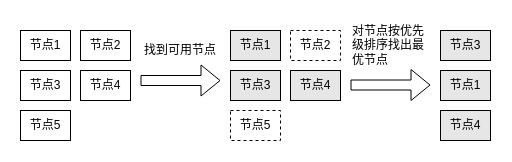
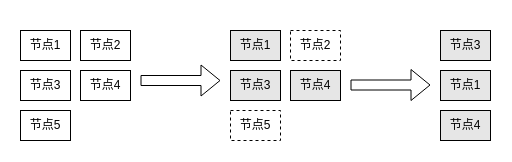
node "对节点按优先级排序找出最优节点": removed
node "找到可用节点": removed
